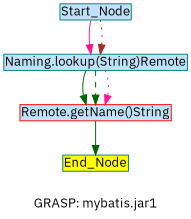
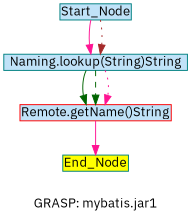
node "Naming.lookup(String)Remote": label "Naming.lookup(String)Remote" -> "Naming.lookup(String)String"
edge "Remote.getName()String" -> "End_Node": color darkgreen -> deeppink
